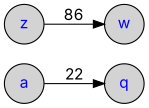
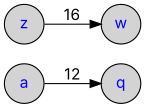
edge "z" -> "w": label "86" -> "16"
edge "a" -> "q": label "22" -> "12"
